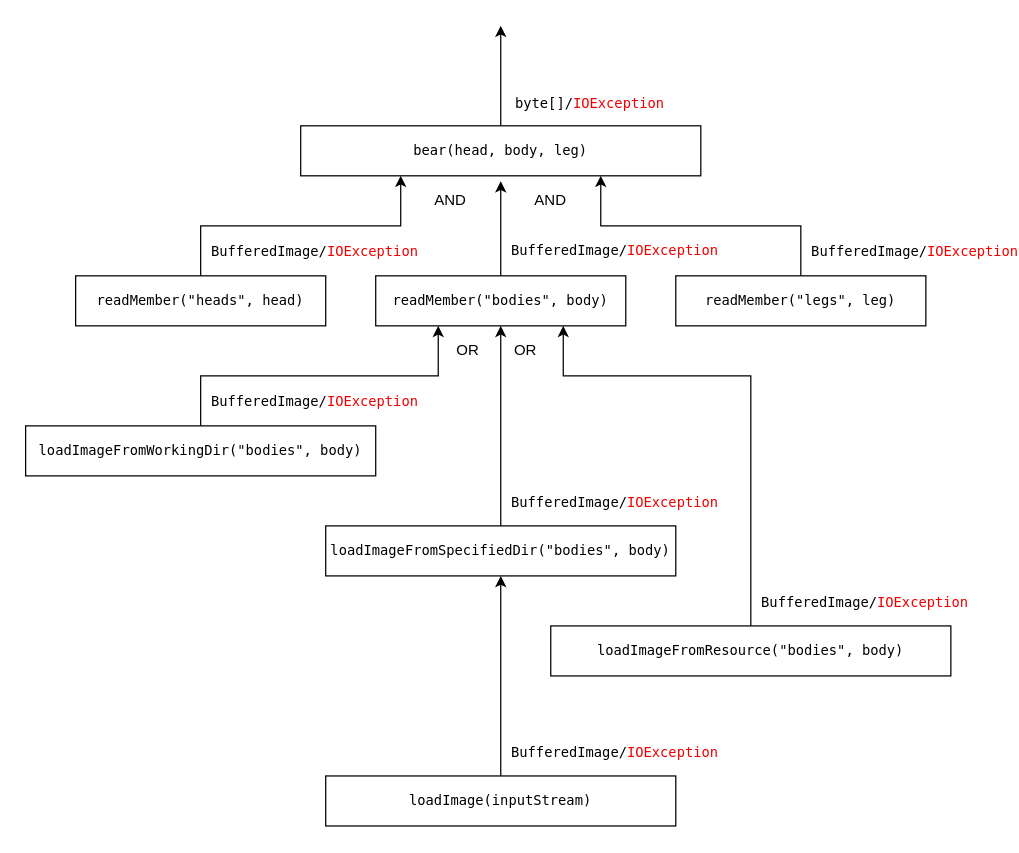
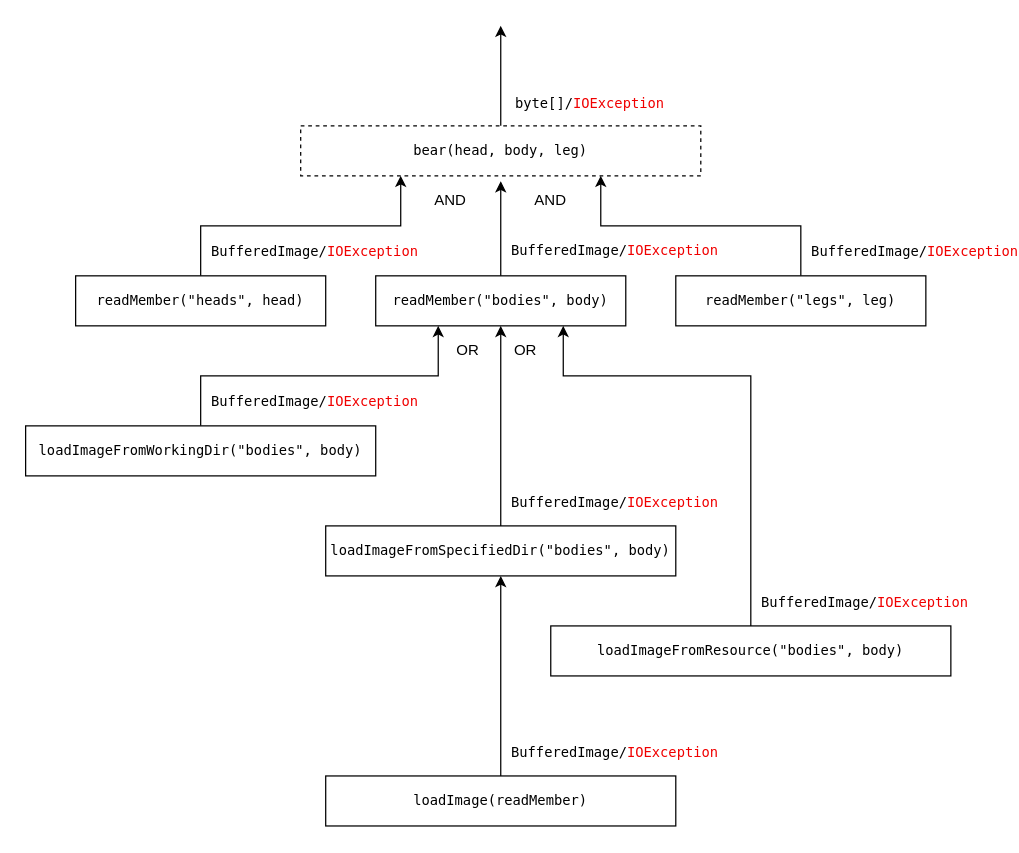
node "bear(head, body, leg)": style solid -> dashed
node "loadImage(inputStream)": label "loadImage(inputStream)" -> "loadImage(readMember)"
